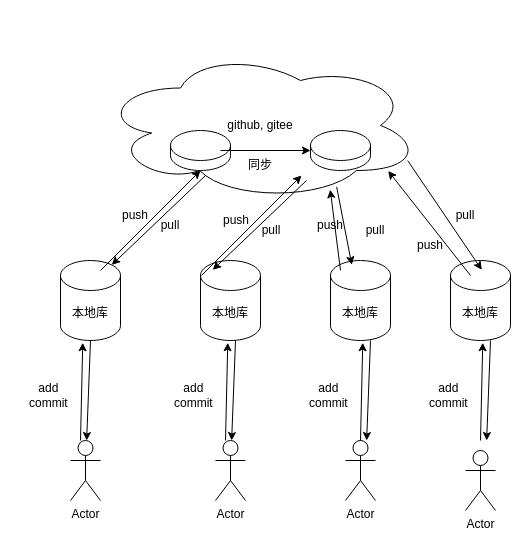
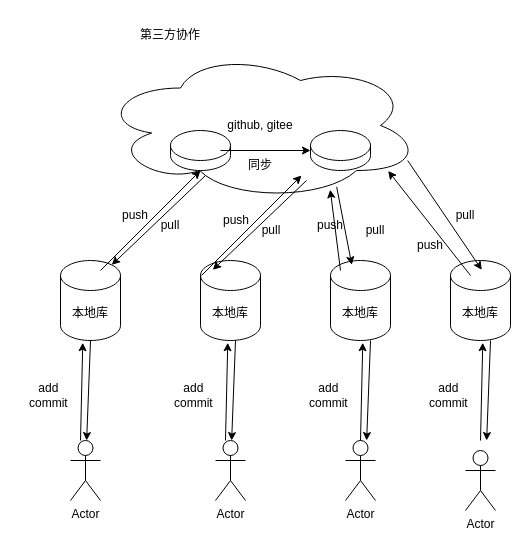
node "第三方协作": added
